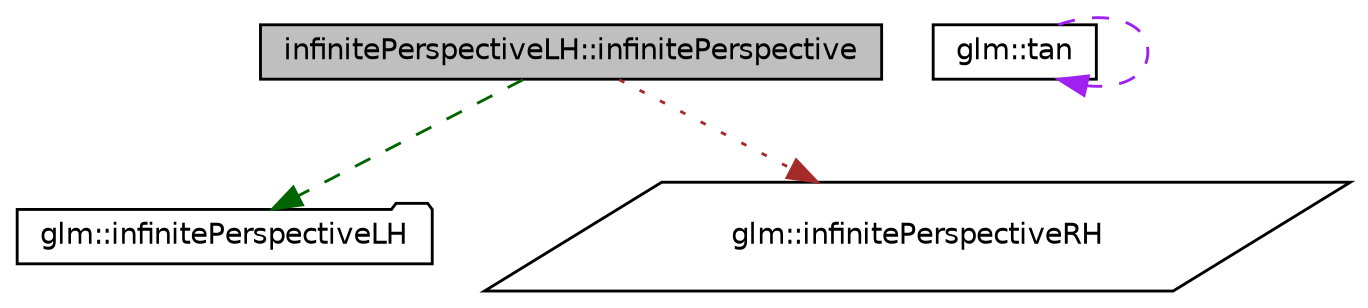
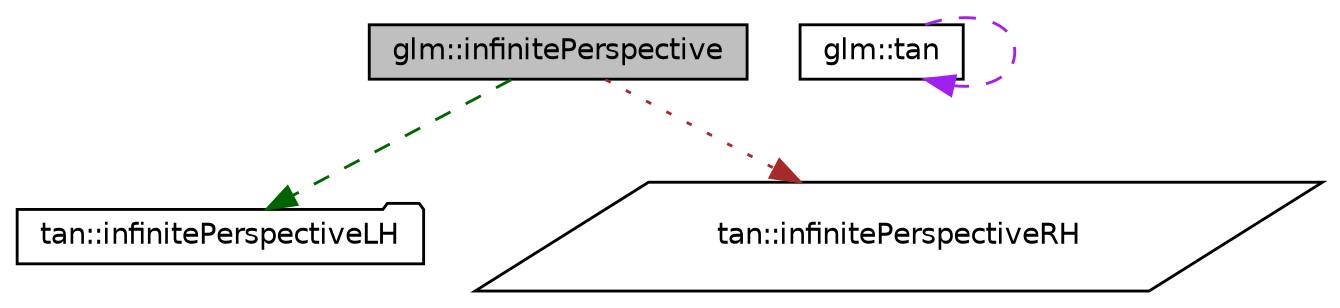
node "infinitePerspectiveLH::infinitePerspective": label "infinitePerspectiveLH::infinitePerspective" -> "glm::infinitePerspective"
node "glm::infinitePerspectiveLH": label "glm::infinitePerspectiveLH" -> "tan::infinitePerspectiveLH"
node "glm::infinitePerspectiveRH": label "glm::infinitePerspectiveRH" -> "tan::infinitePerspectiveRH"
